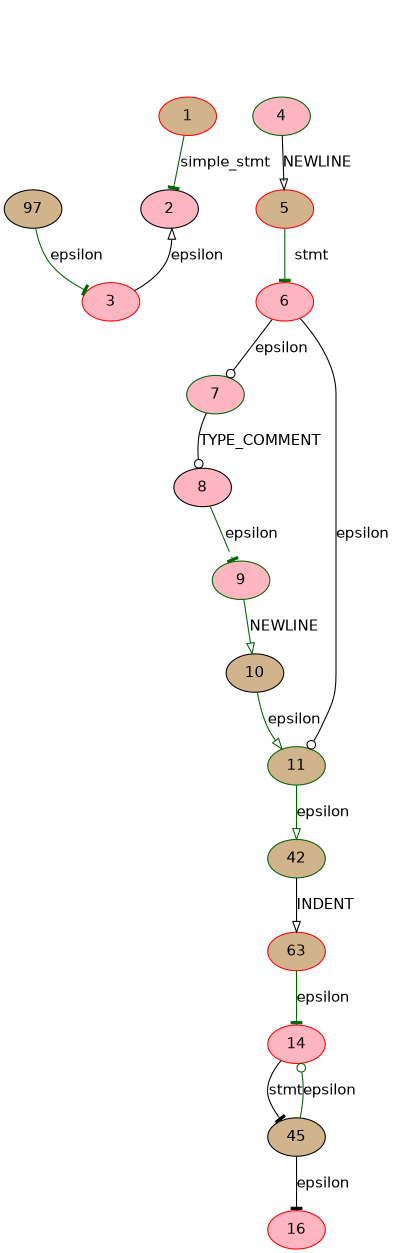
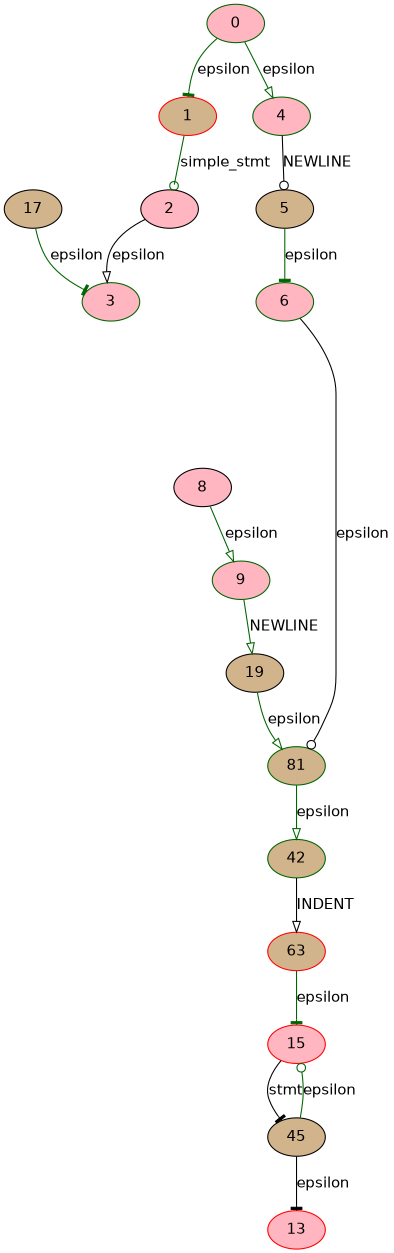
node "0": added
edge "4" -> "5": arrowhead onormal -> odot
edge "1" -> "2": arrowhead tee -> odot
node "97": label "97" -> "17"
node "5": color red -> black
edge "5" -> "6": label "stmt" -> "epsilon"
edge "3" -> "2": reversed
node "3": color red -> darkgreen
node "6": color red -> darkgreen
node "7": removed
edge "8" -> "9": arrowhead tee -> onormal
node "10": label "10" -> "19"
node "11": label "11" -> "81"
node "14": label "14" -> "15"
node "16": label "16" -> "13"
